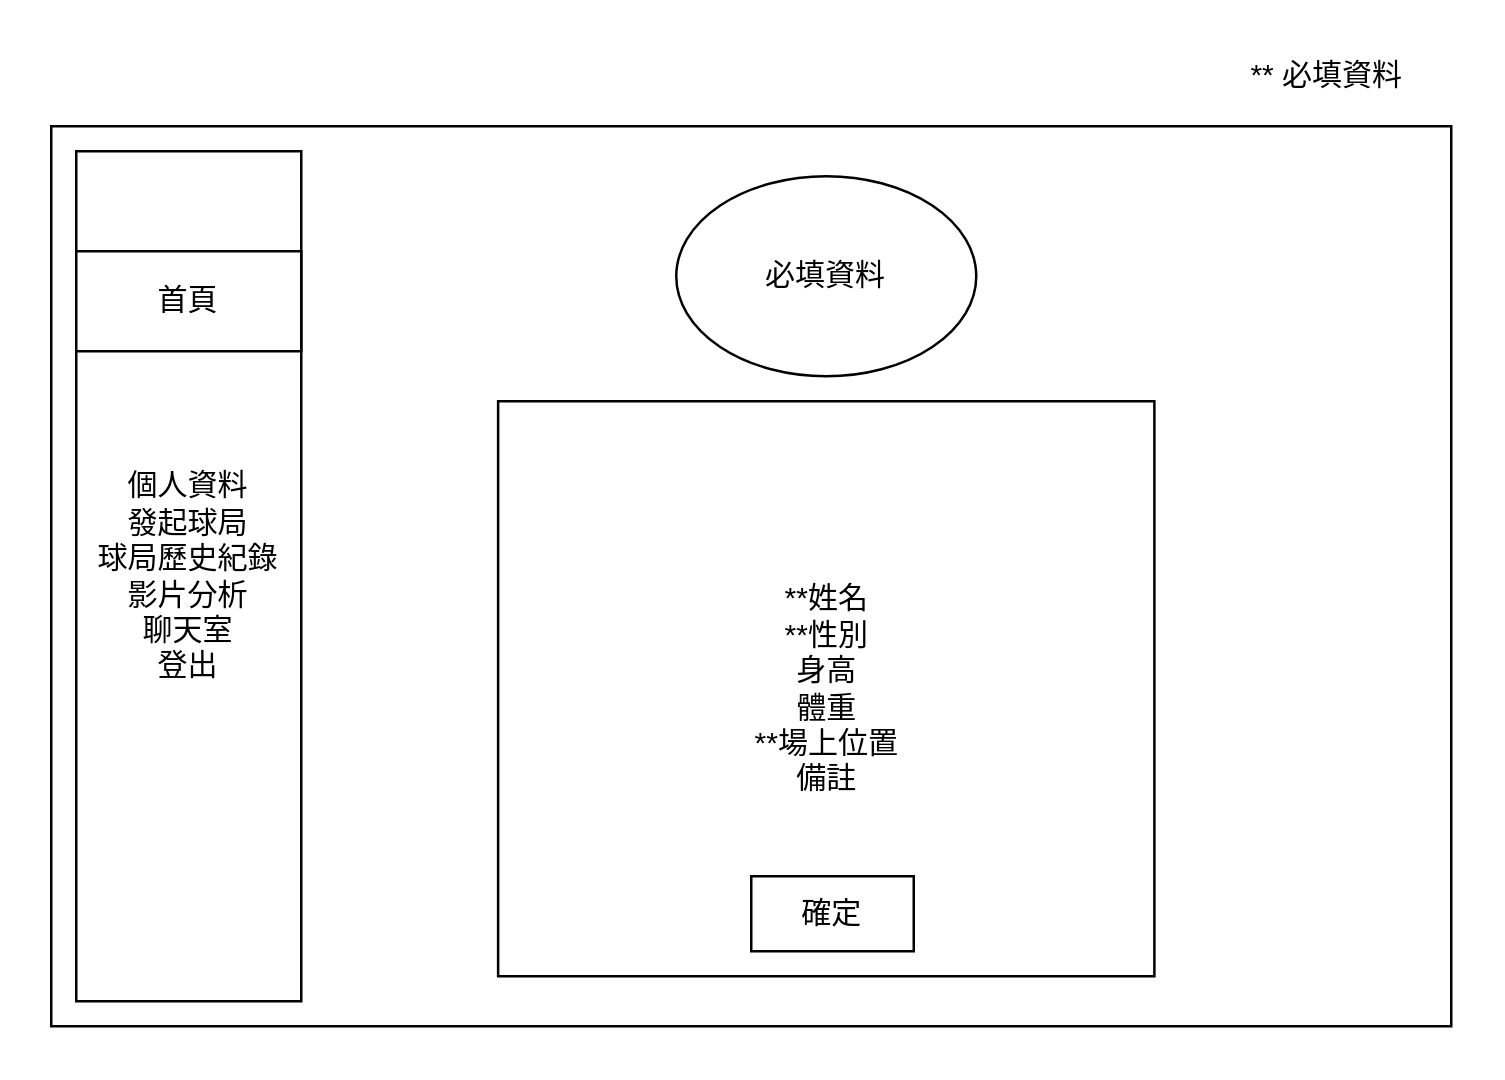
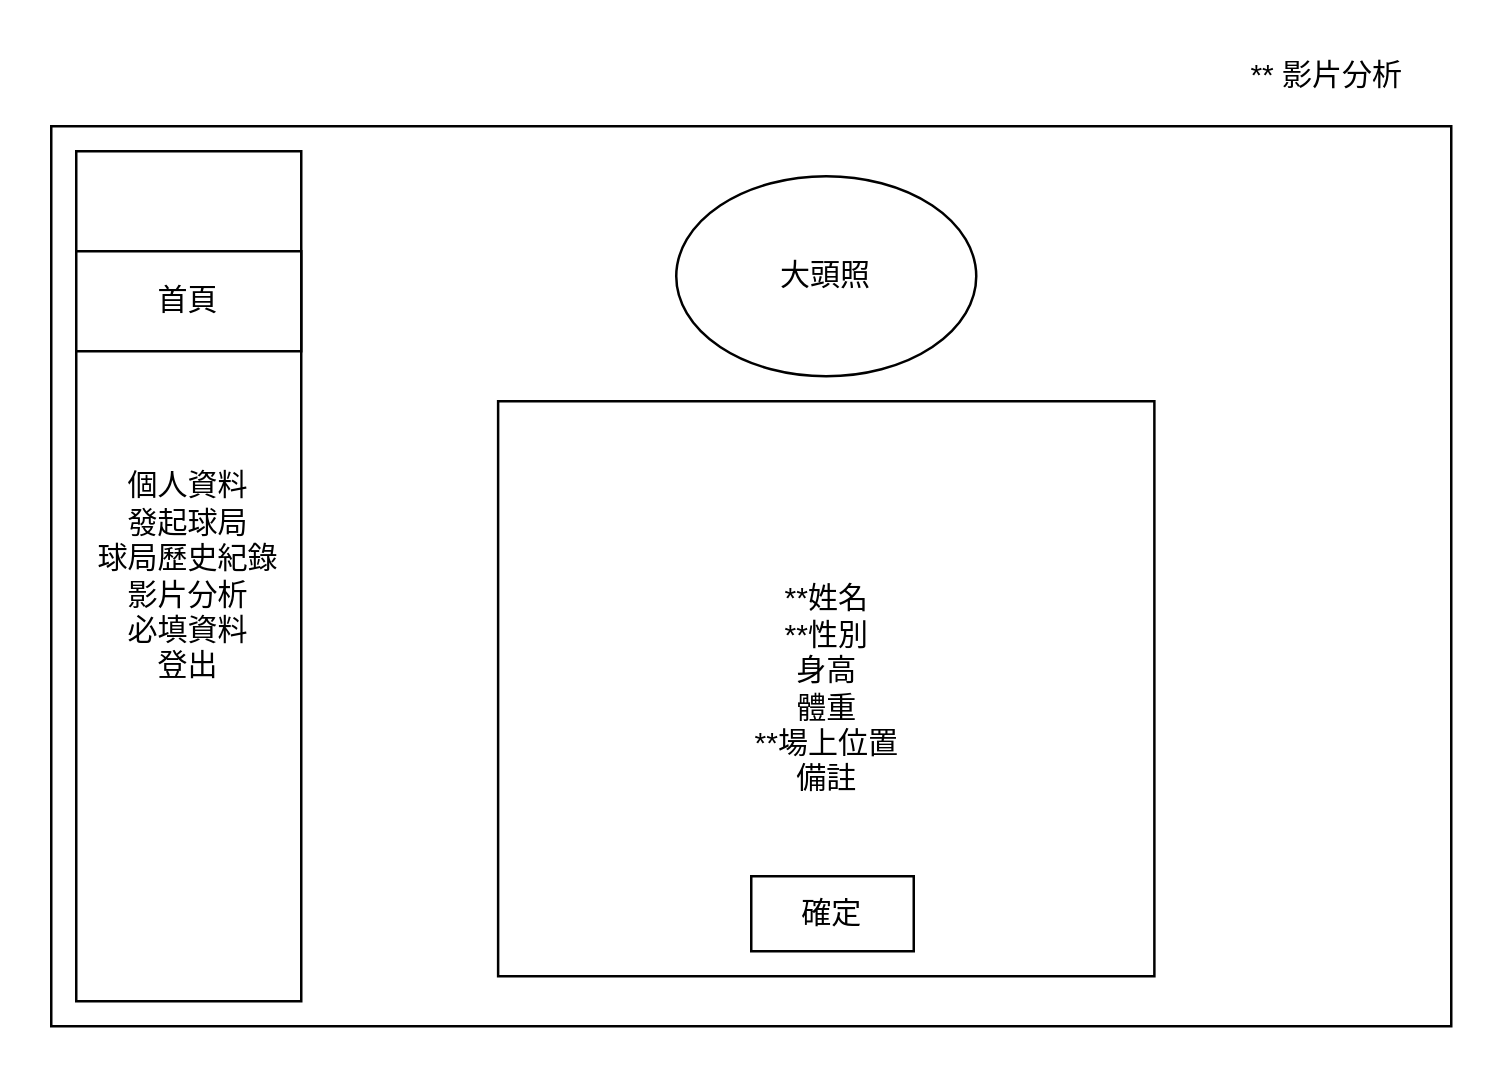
node "** 必填資料": label "** 必填資料" -> "** 影片分析"
node "必填資料": label "必填資料" -> "大頭照"
node "個人資料 發起球局 球局歷史紀錄 影片分析 聊天室 登出": label "個人資料 發起球局 球局歷史紀錄 影片分析 聊天室 登出" -> "個人資料 發起球局 球局歷史紀錄 影片分析 必填資料 登出"
